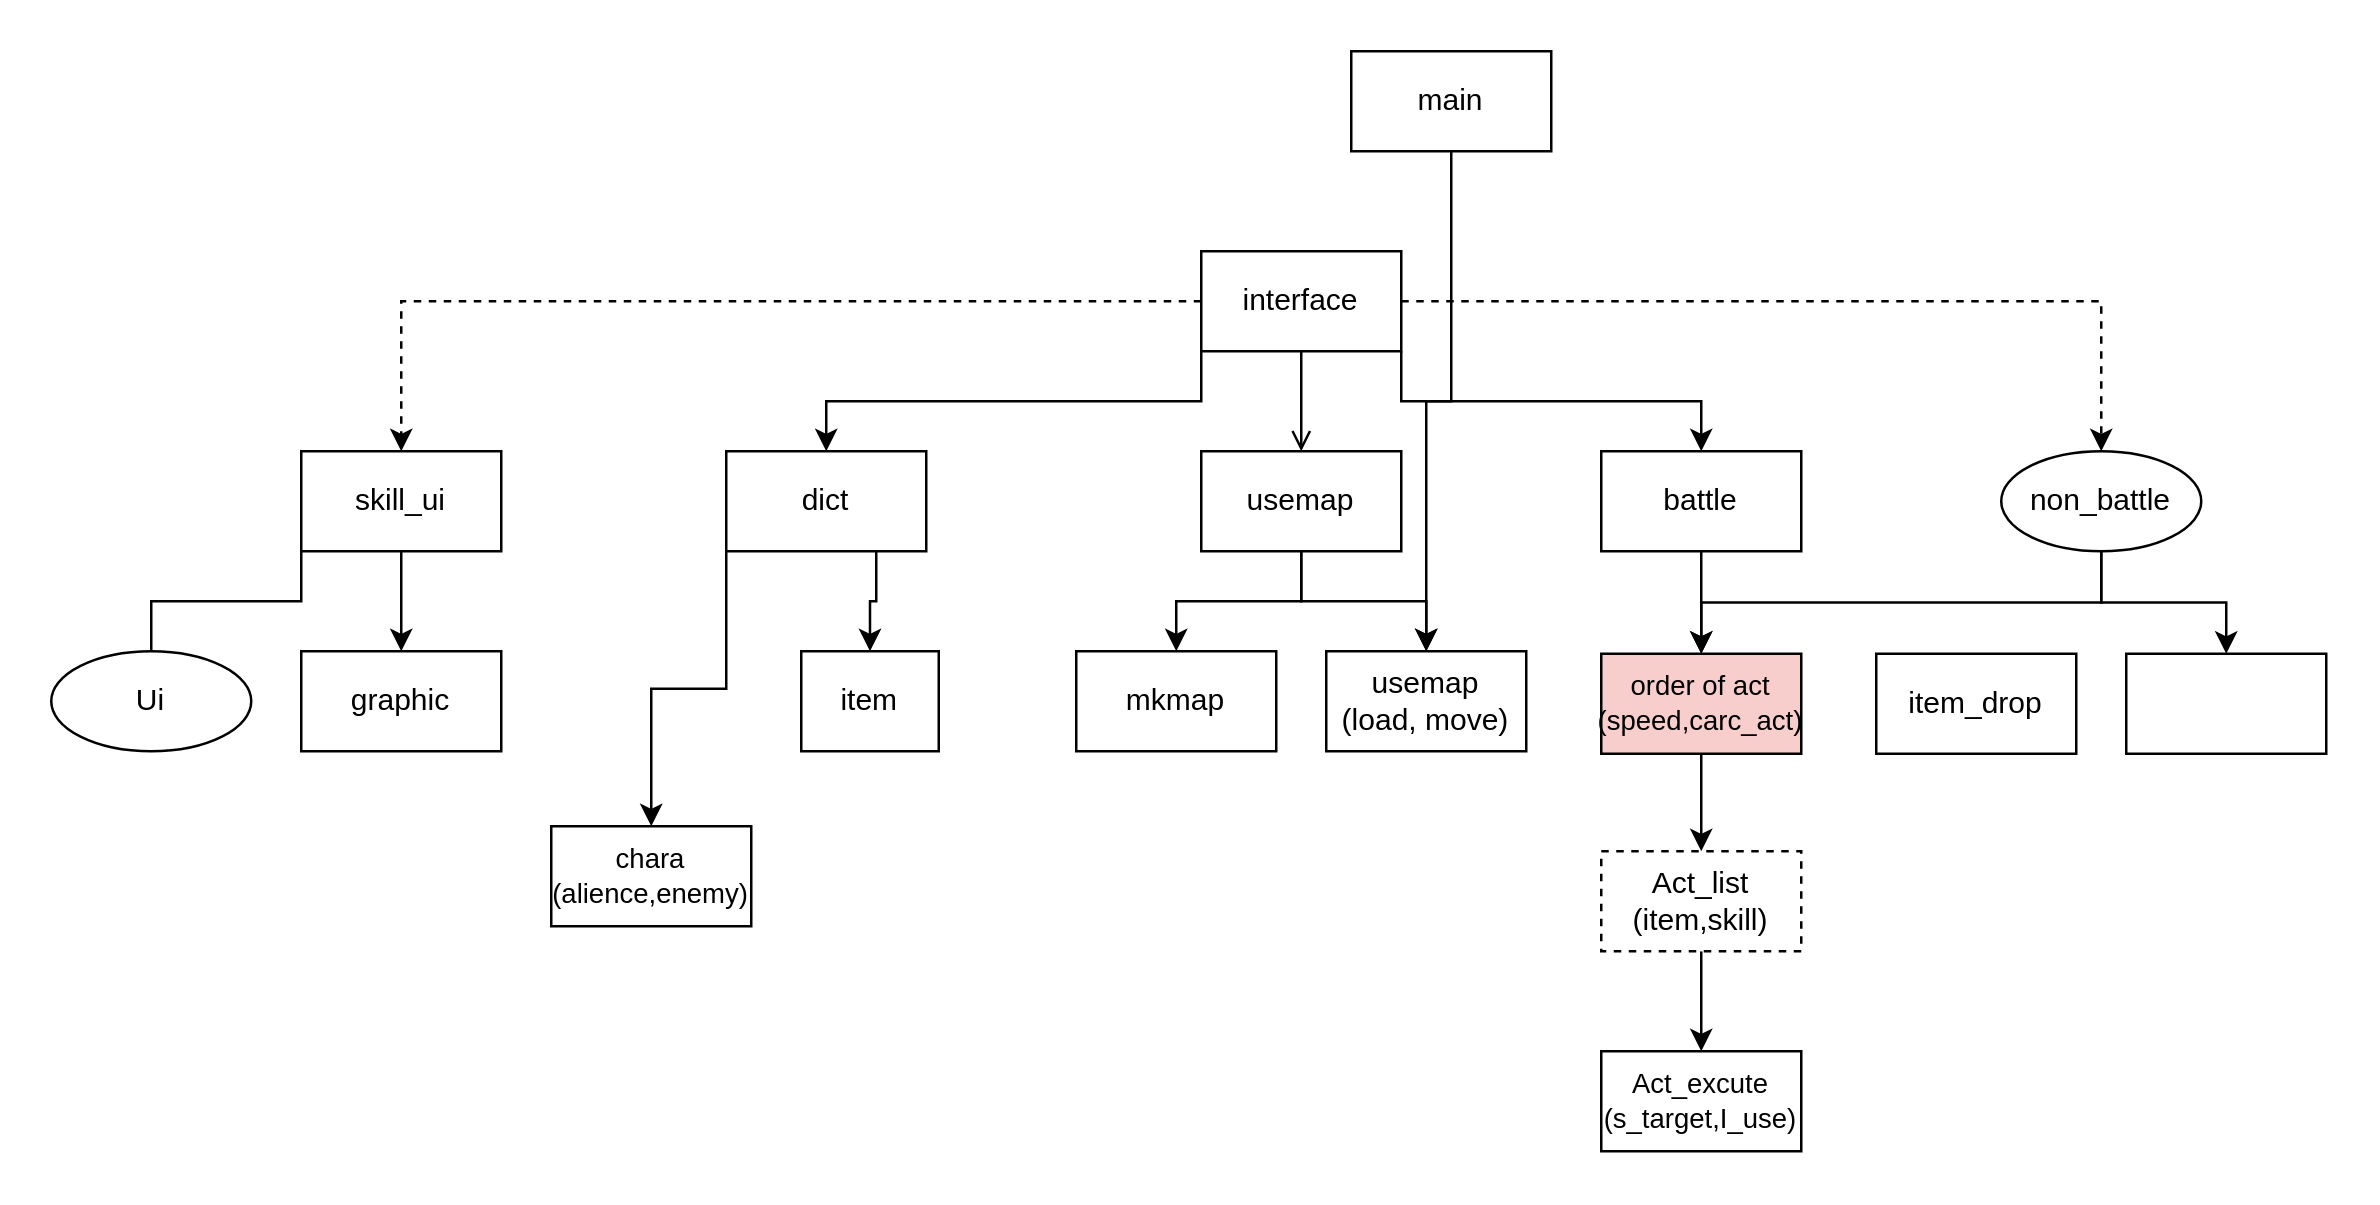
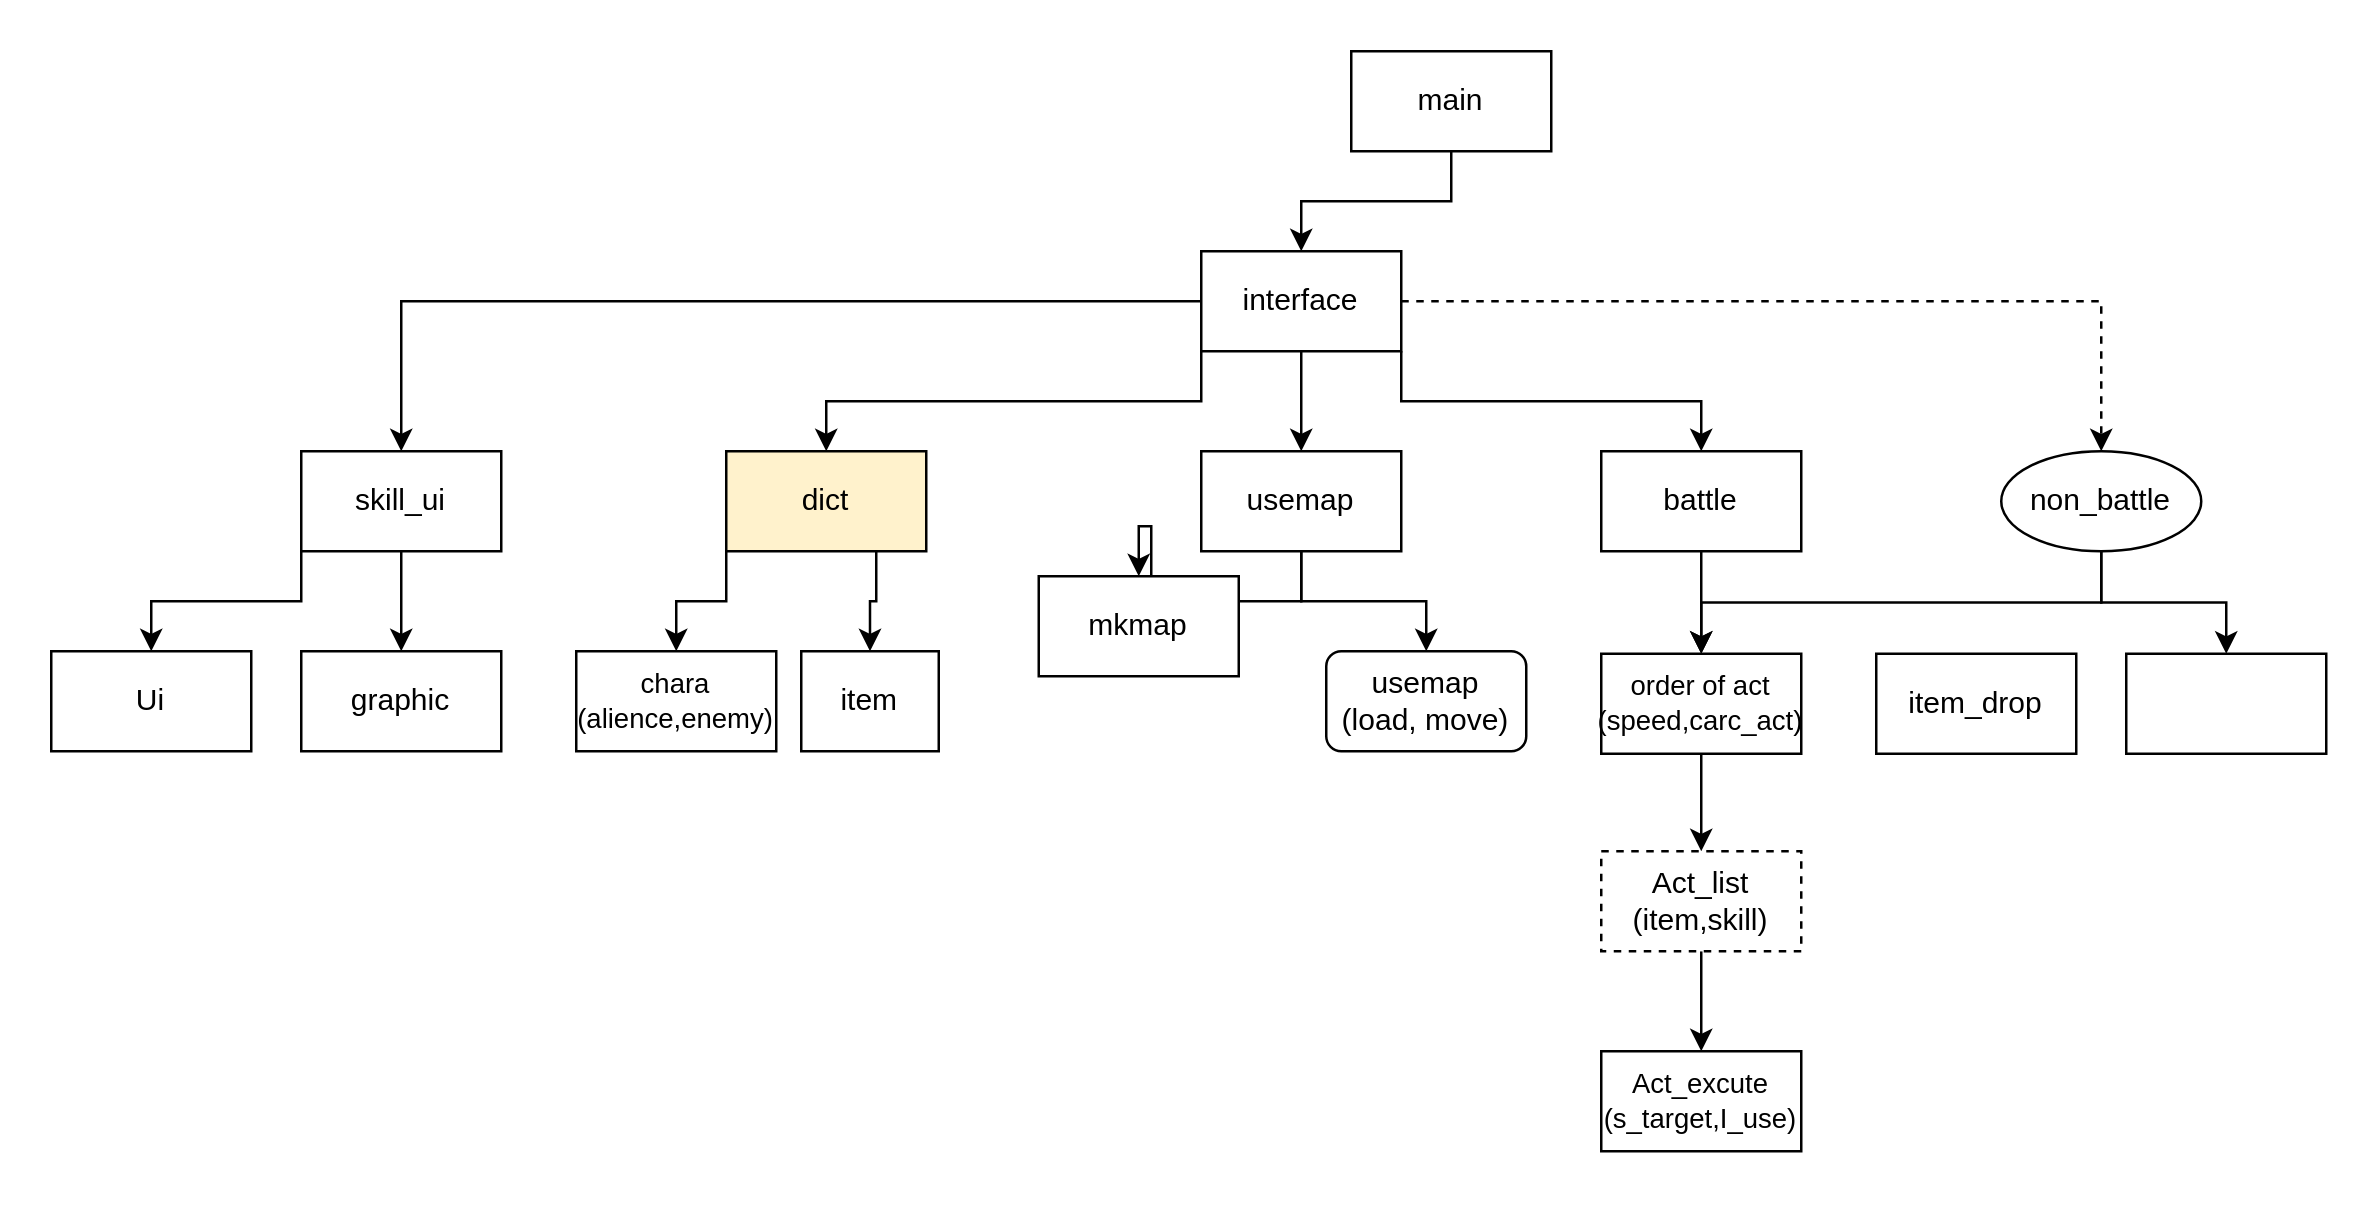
edge "interface" -> "skill_ui": style dashed -> solid
edge "interface" -> "usemap": arrowhead open -> classic
node "dict": fillcolor #ffffff -> #fff2cc
edge "main" -> "usemap (load, move)": now "main" -> "interface"
edge "skill_ui" -- "Ui": arrowhead none -> classic
node "Ui": shape ellipse -> rectangle
node "mkmap": moved (1176, 701) -> (1139, 626)
node "usemap (load, move)": shape rectangle -> rounded rectangle
node "order of act (speed,carc_act)": fillcolor #f8cecc -> #ffffff
node "chara (alience,enemy)": moved (651, 876) -> (676, 701)
